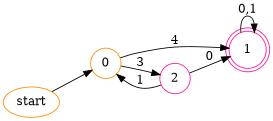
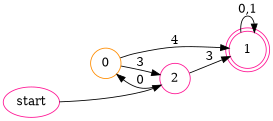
edge "2" -> "1": label "0" -> "3"
edge "2" -> "0": label "1" -> "0"
edge "start" -> "0": now "start" -> "2"
node "start": color darkorange -> deeppink
